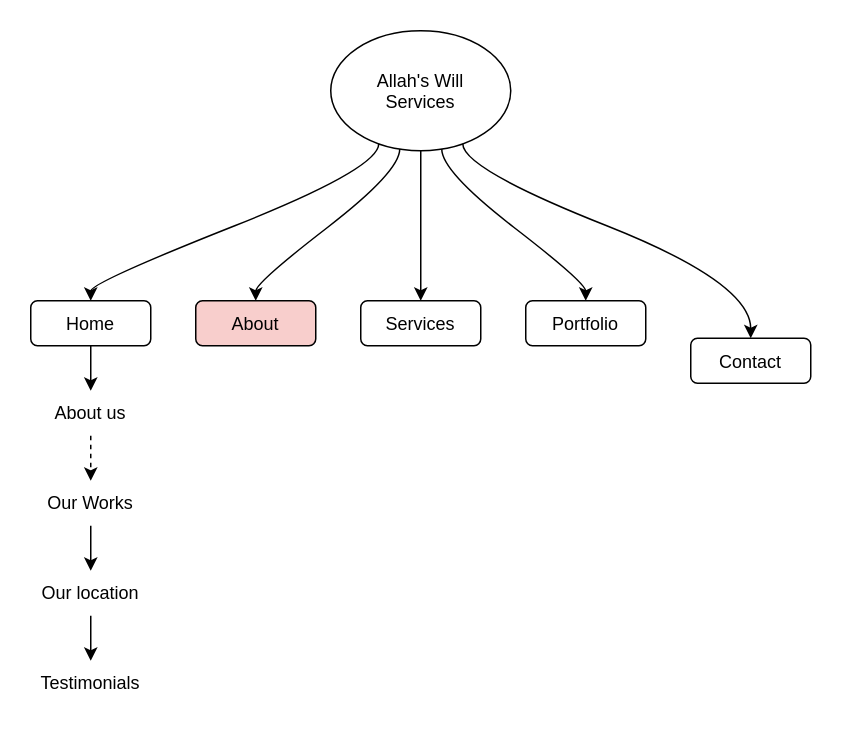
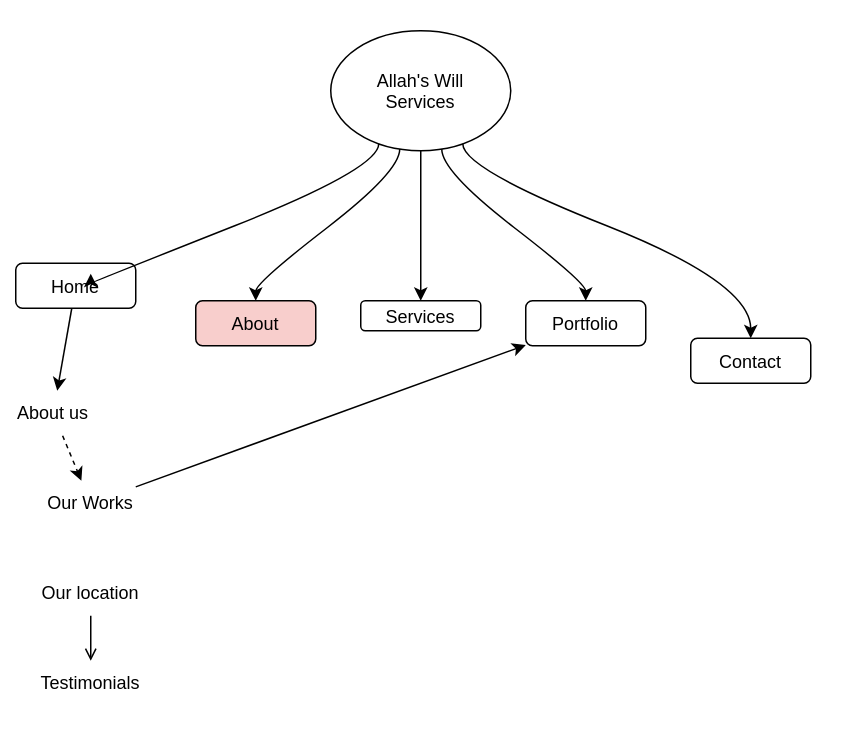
node "Home": moved (91, 323) -> (76, 286)
node "Services": size 120x45 -> 120x30
node "About us": moved (91, 413) -> (53, 413)
edge "Our Works" -> "Our location": now "Our Works" -> "Portfolio"
edge "Our location" -> "Testimonials": arrowhead classic -> open
